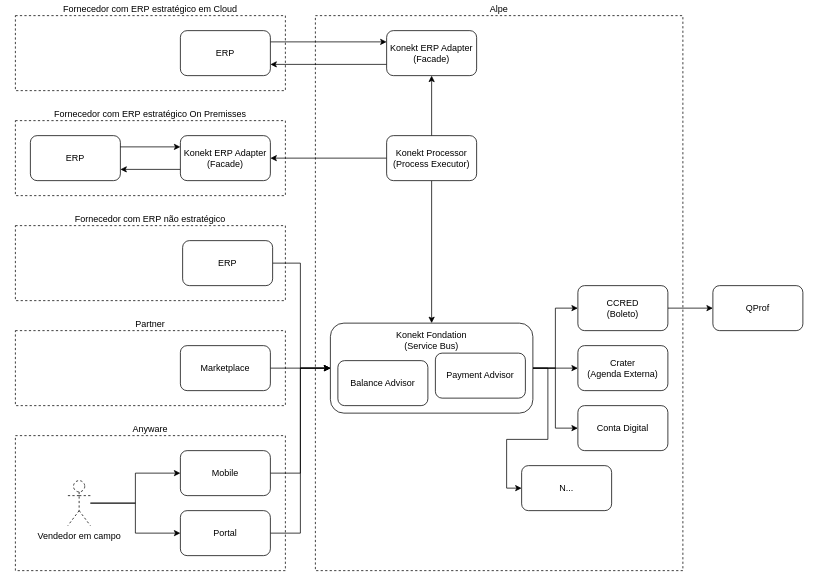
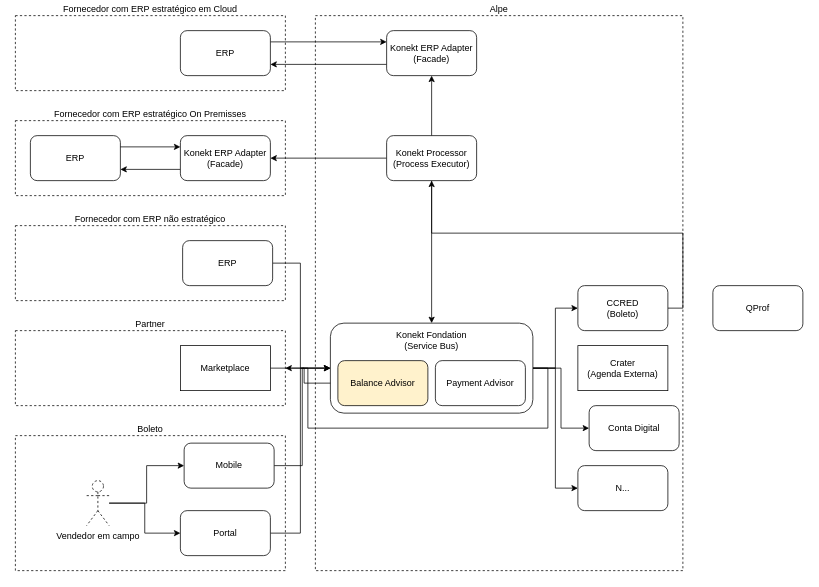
edge "CCRED (Boleto)" -> "QProf": now "CCRED (Boleto)" -> "Konekt Processor (Process Executor)"
node "Marketplace": shape rounded rectangle -> rectangle
edge "Marketplace" -> "Konekt Fondation (Service Bus)": now "Marketplace" -> "Balance Advisor"
edge "Konekt Fondation (Service Bus)" -> "Crater (Agenda Externa)": now "Konekt Fondation (Service Bus)" -> "Partner"
node "Crater (Agenda Externa)": shape rounded rectangle -> rectangle
node "Payment Advisor": moved (480, 375) -> (480, 383)
node "Balance Advisor": fillcolor #ffffff -> #fff2cc
node "Anyware": label "Anyware" -> "Boleto"
node "Conta Digital": moved (623, 428) -> (634, 428)
node "Mobile": moved (225, 473) -> (229, 465)
node "N...": moved (567, 488) -> (623, 488)
node "Vendedor em campo": moved (79, 503) -> (98, 503)
